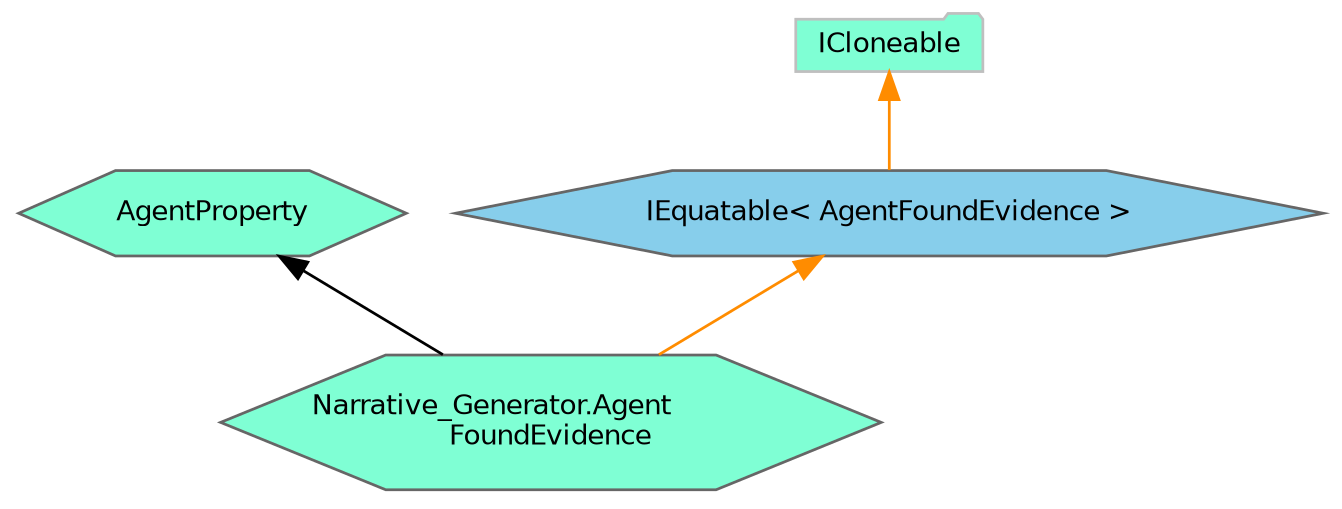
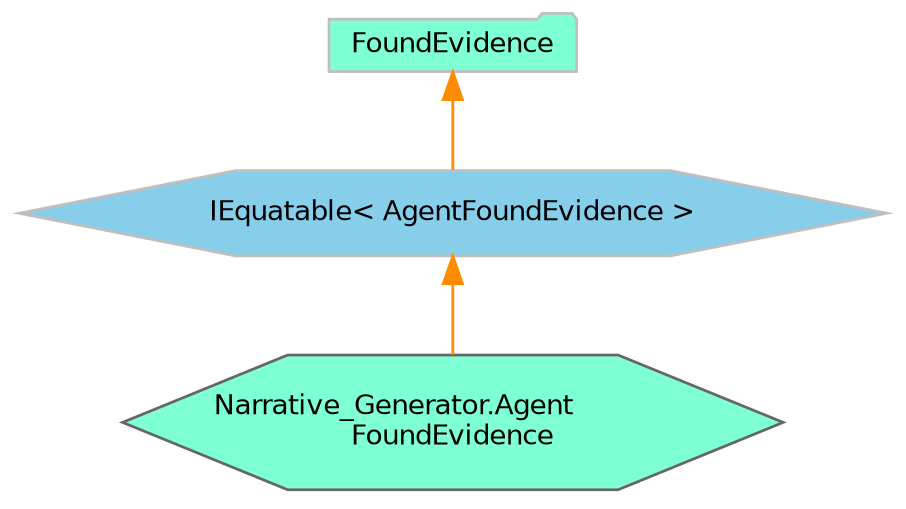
node "ICloneable": label "ICloneable" -> "FoundEvidence"
node "AgentProperty": removed
node "IEquatable< AgentFoundEvidence >": color gray40 -> grey75
